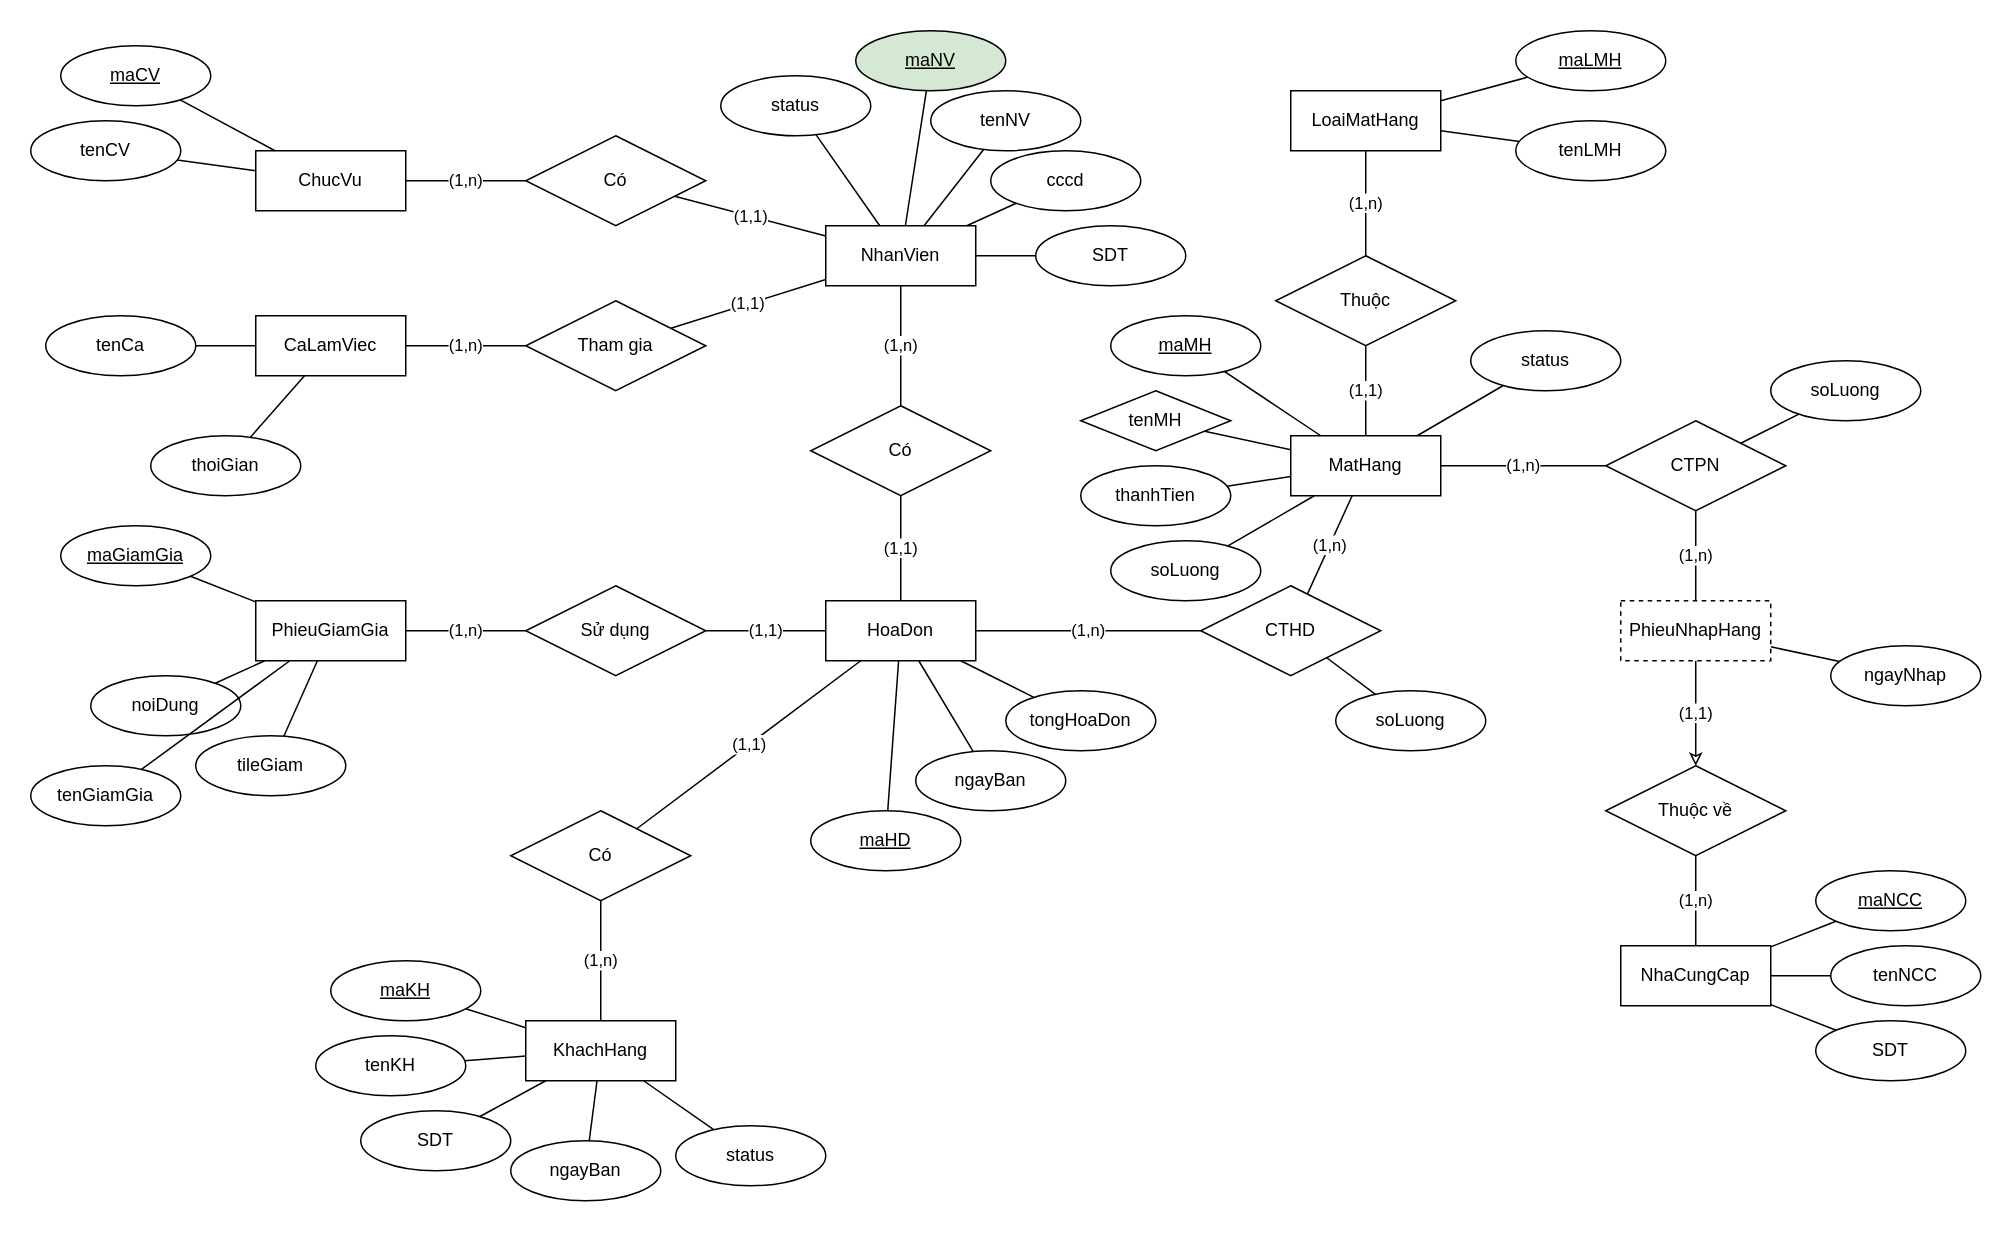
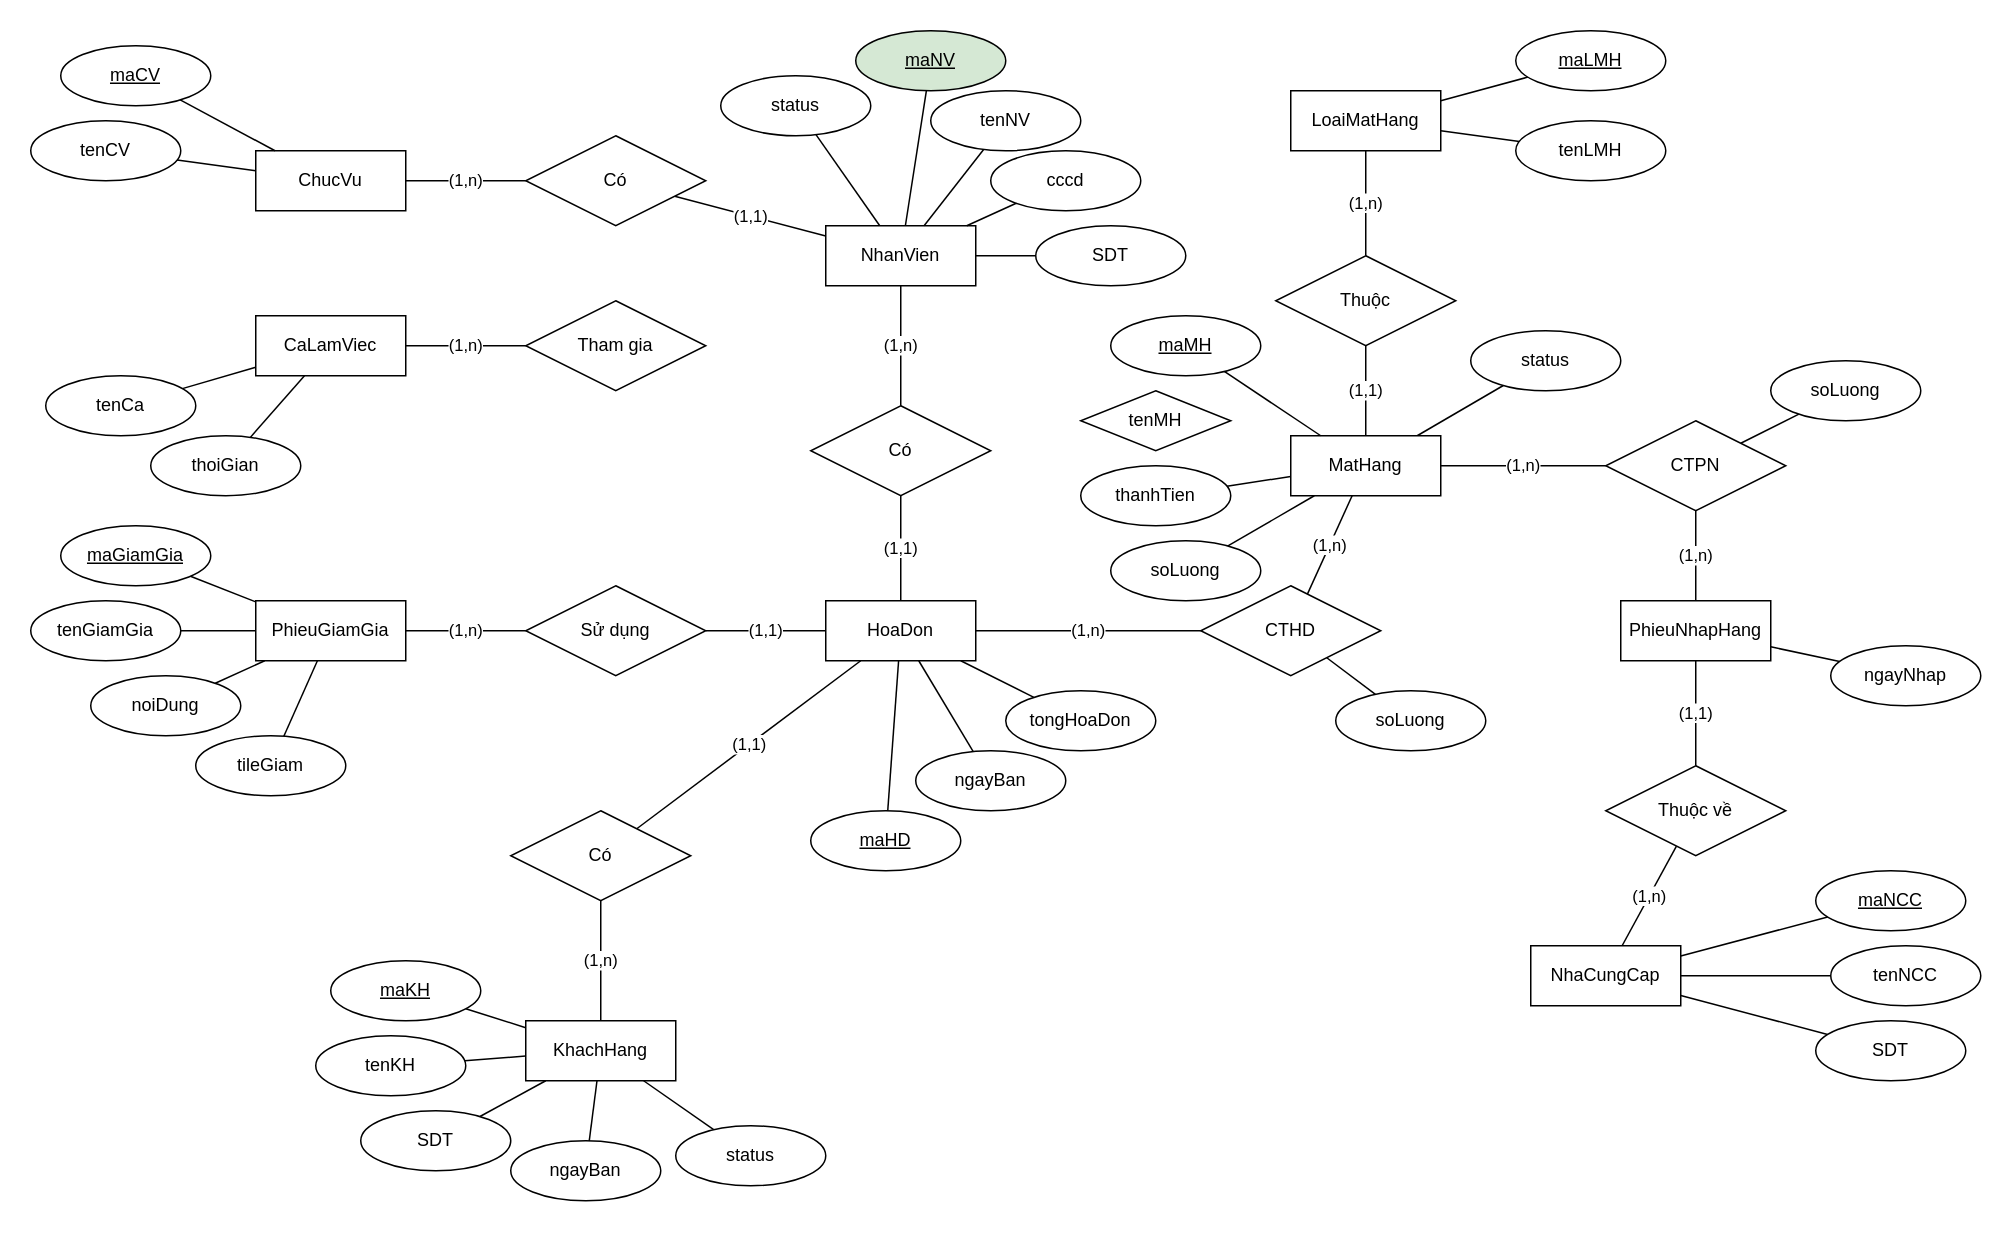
edge "NhanVien" -- "Tham gia": removed, label "(1,1)"
node "tenCa": moved (121, 346) -> (121, 406)
edge "tenMH" -- "MatHang": removed
node "PhieuNhapHang": style dashed -> solid
edge "PhieuNhapHang" -> "Thuộc về": arrowhead classic -> none
node "tenGiamGia": moved (106, 796) -> (106, 631)
node "NhaCungCap": moved (1696, 976) -> (1606, 976)
